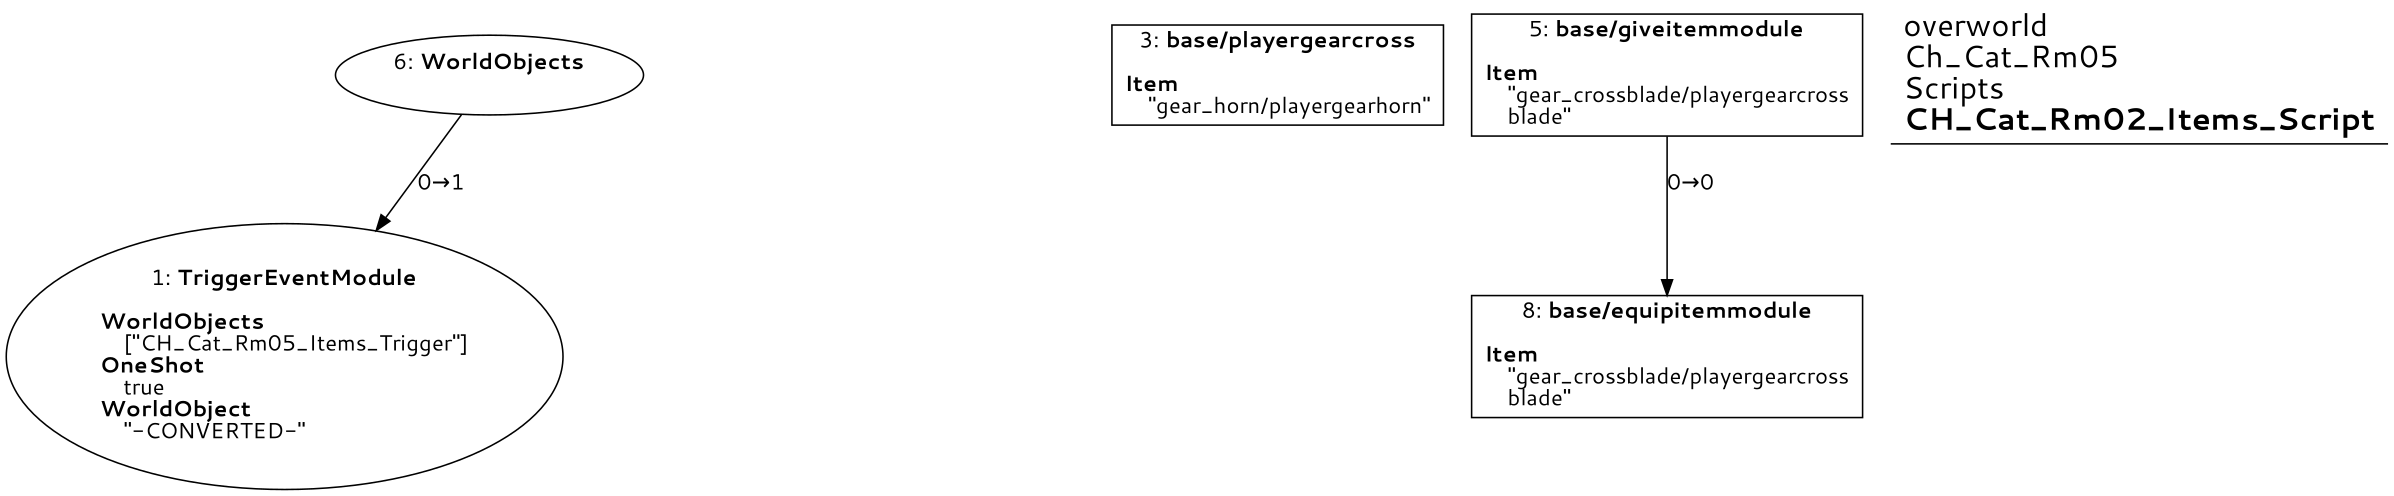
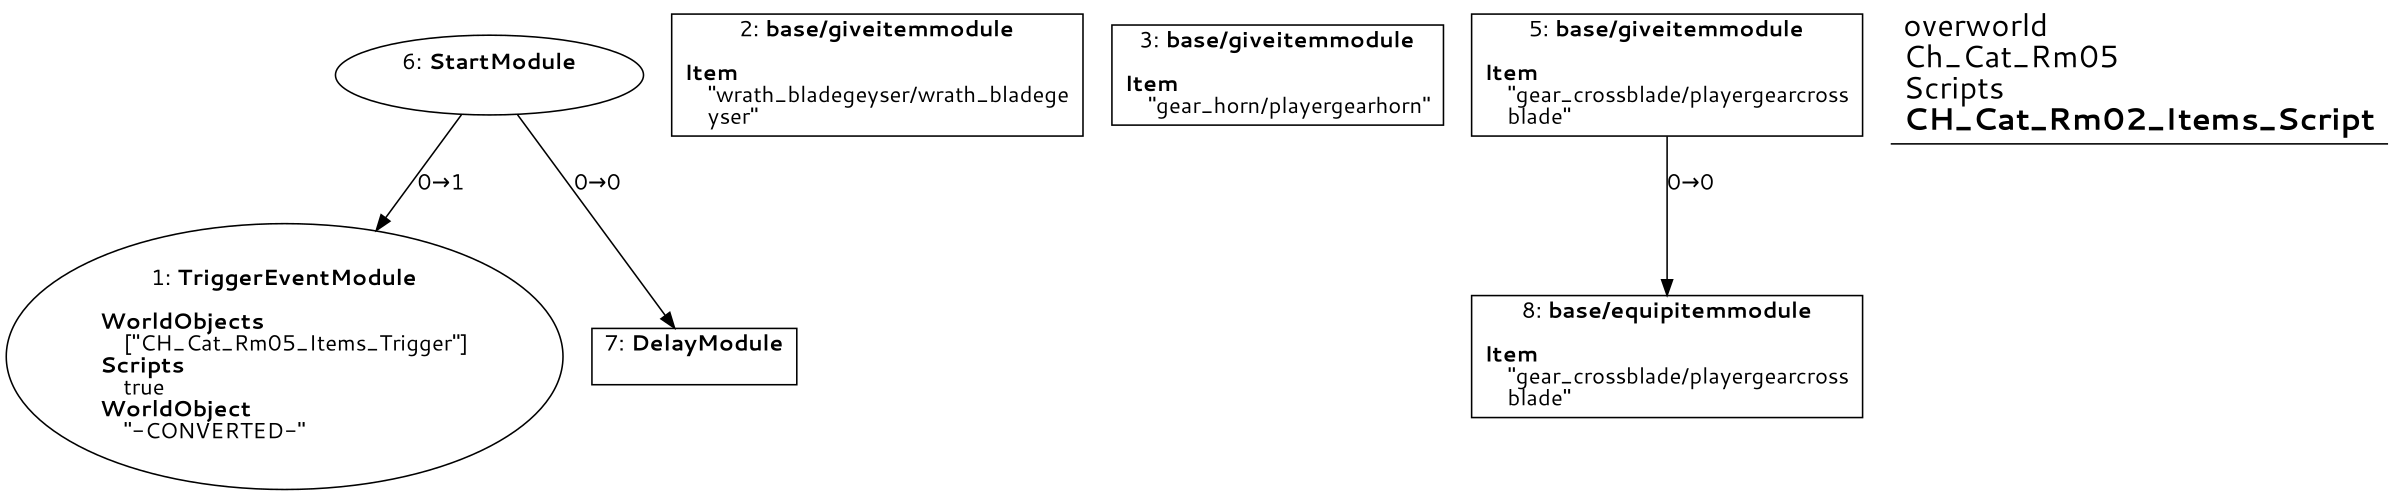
node "3:": text "base/playergearcross" -> "base/giveitemmodule"
node "6:": text "WorldObjects" -> "StartModule"
node "2:": added
node "7:": added
node "1:": text "OneShot" -> "Scripts"
